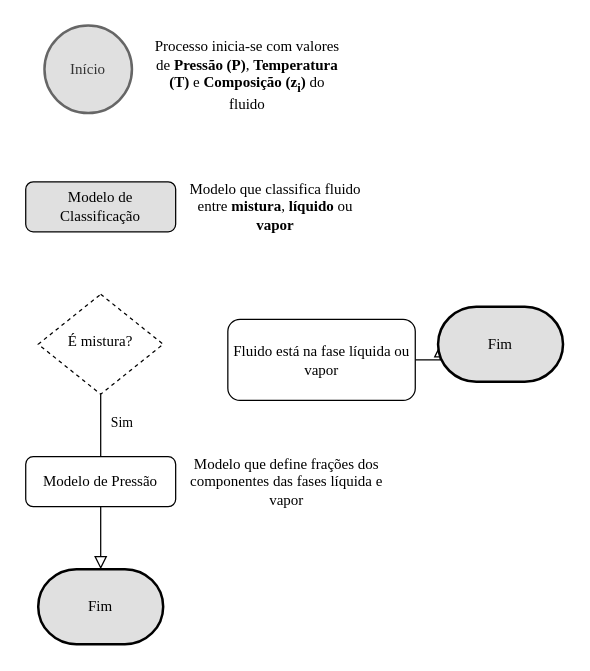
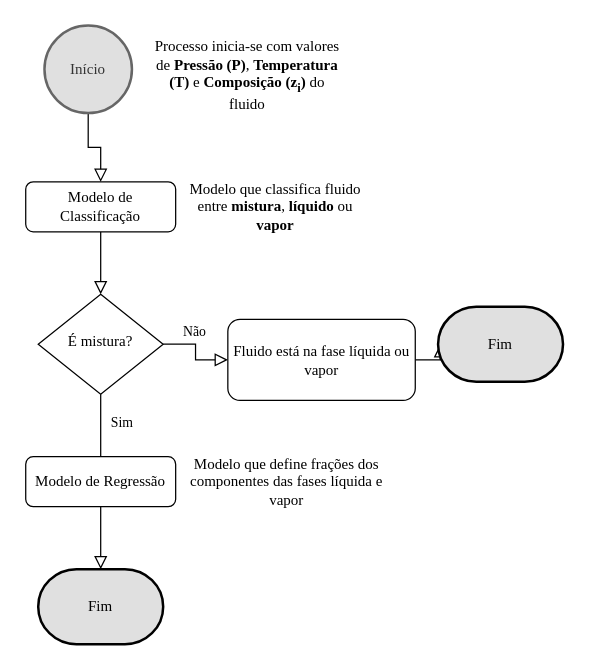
edge "Início" -> "Modelo de Classificação": added
node "Modelo de Classificação": fillcolor #e0e0e0 -> #ffffff
edge "Modelo de Classificação" -> "É mistura?": added
node "É mistura?": style dashed -> solid
edge "É mistura?" -> "Fluido está na fase líquida ou vapor": added, label "Não"
node "Modelo de Pressão": label "Modelo de Pressão" -> "Modelo de Regressão"
